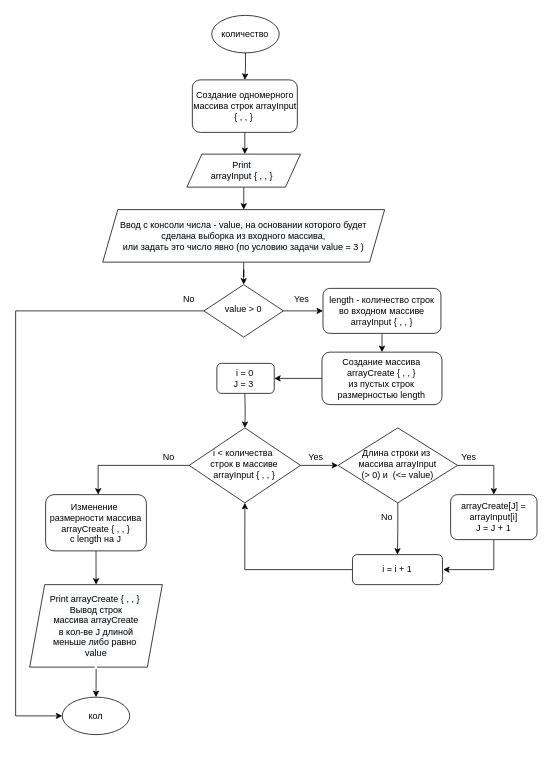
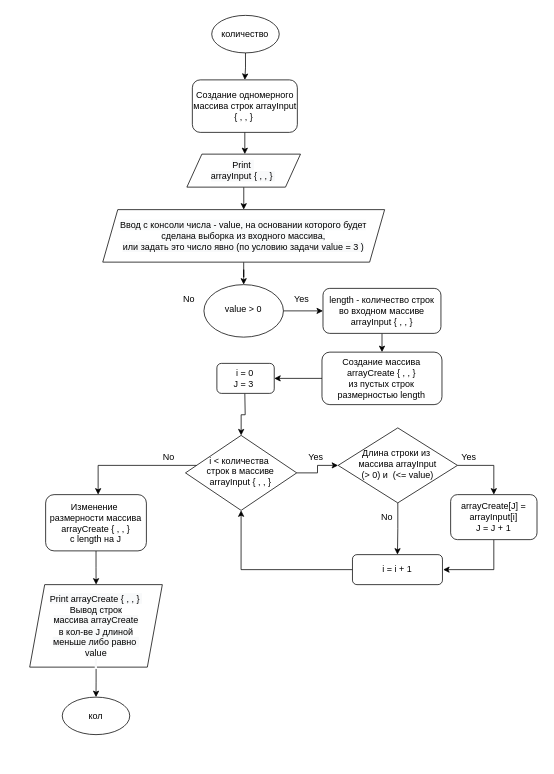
node "value > 0": shape diamond -> ellipse
node "i < количества строк в массиве arrayInput { , , }": moved (245, 465) -> (241, 473)
edge "value > 0" -> "кол": removed
